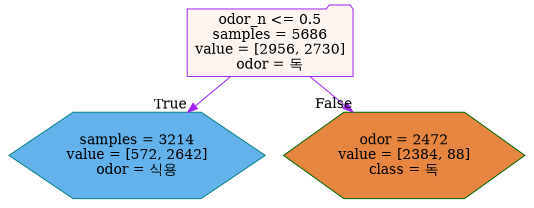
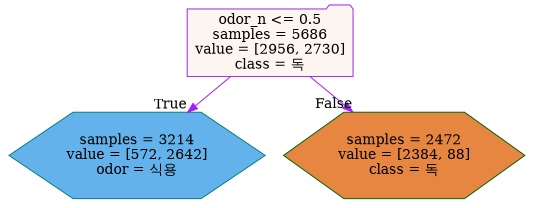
node "odor_n <= 0.5 samples = 5686 value = [2956, 2730] odor = 독": label "odor_n <= 0.5 samples = 5686 value = [2956, 2730] odor = 독" -> "odor_n <= 0.5 samples = 5686 value = [2956, 2730] class = 독"
node "odor = 2472 value = [2384, 88] class = 독": label "odor = 2472 value = [2384, 88] class = 독" -> "samples = 2472 value = [2384, 88] class = 독"
